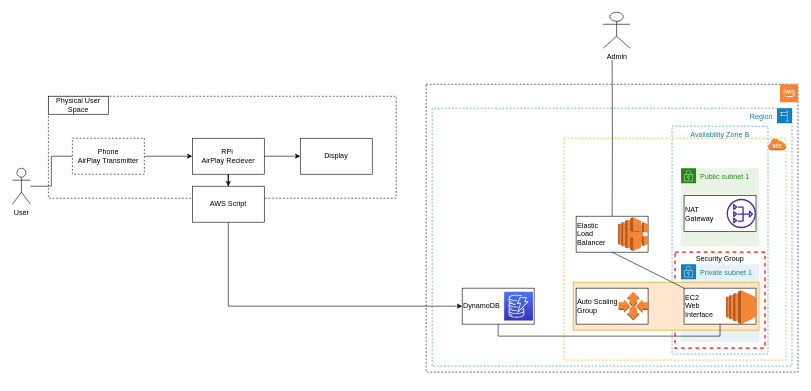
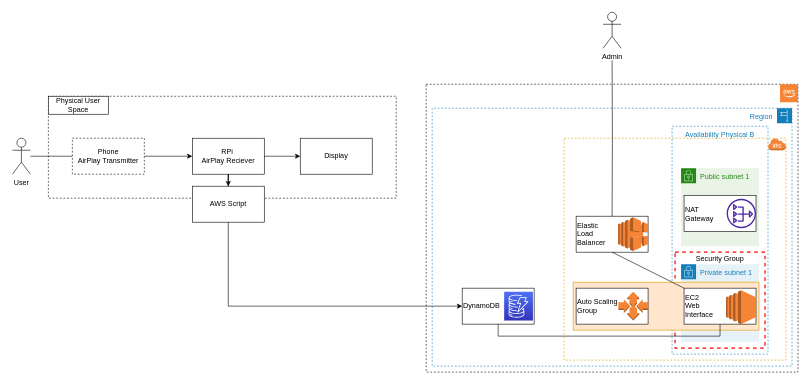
node "Admin": size 27x36 -> 18x36
node "Availability Zone B": label "Availability Zone B" -> "Availability Physical B"
node "User": moved (21, 186) -> (21, 156)
